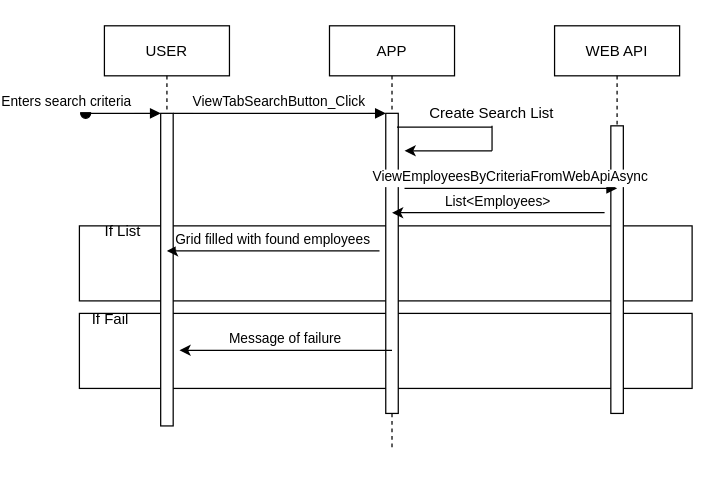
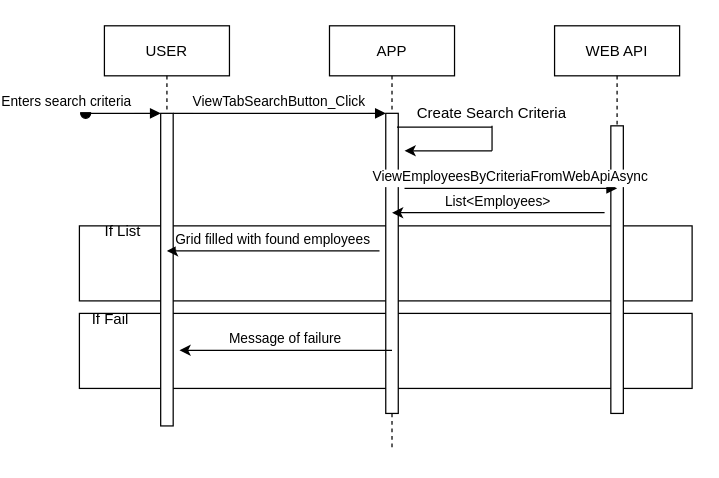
node "Create Search List": label "Create Search List" -> "Create Search Criteria"
